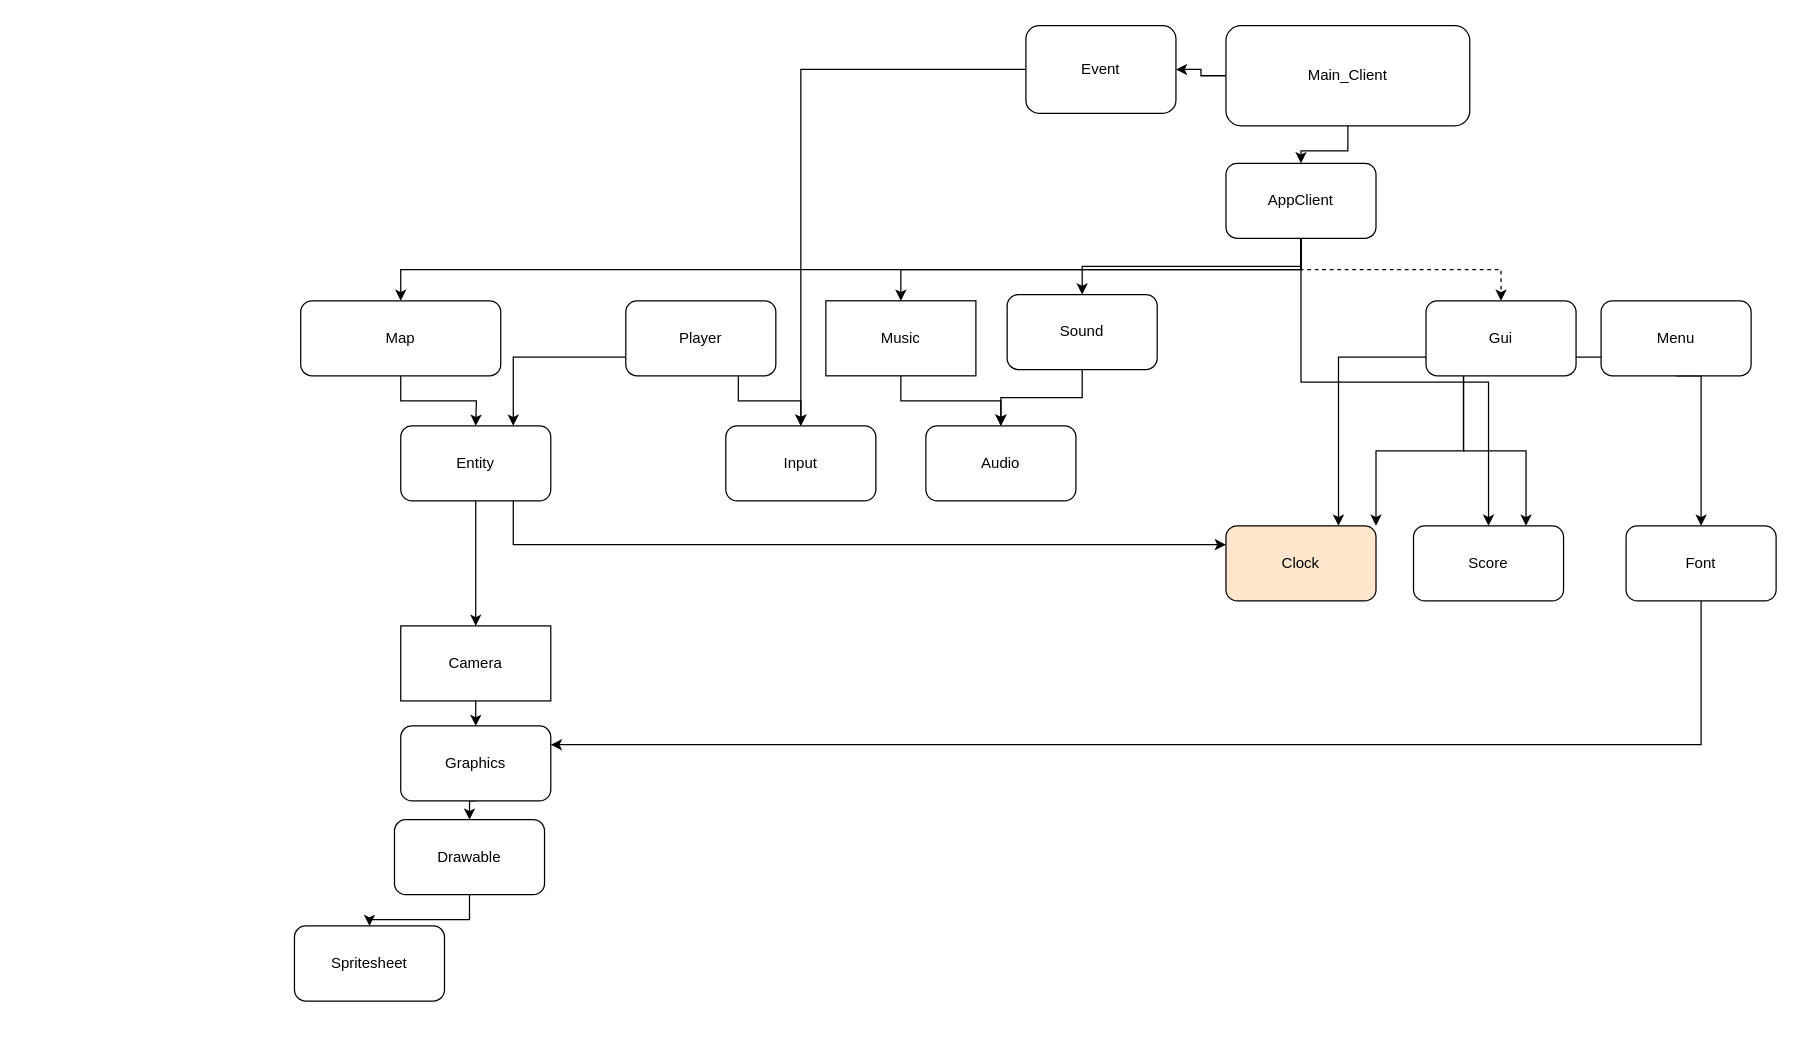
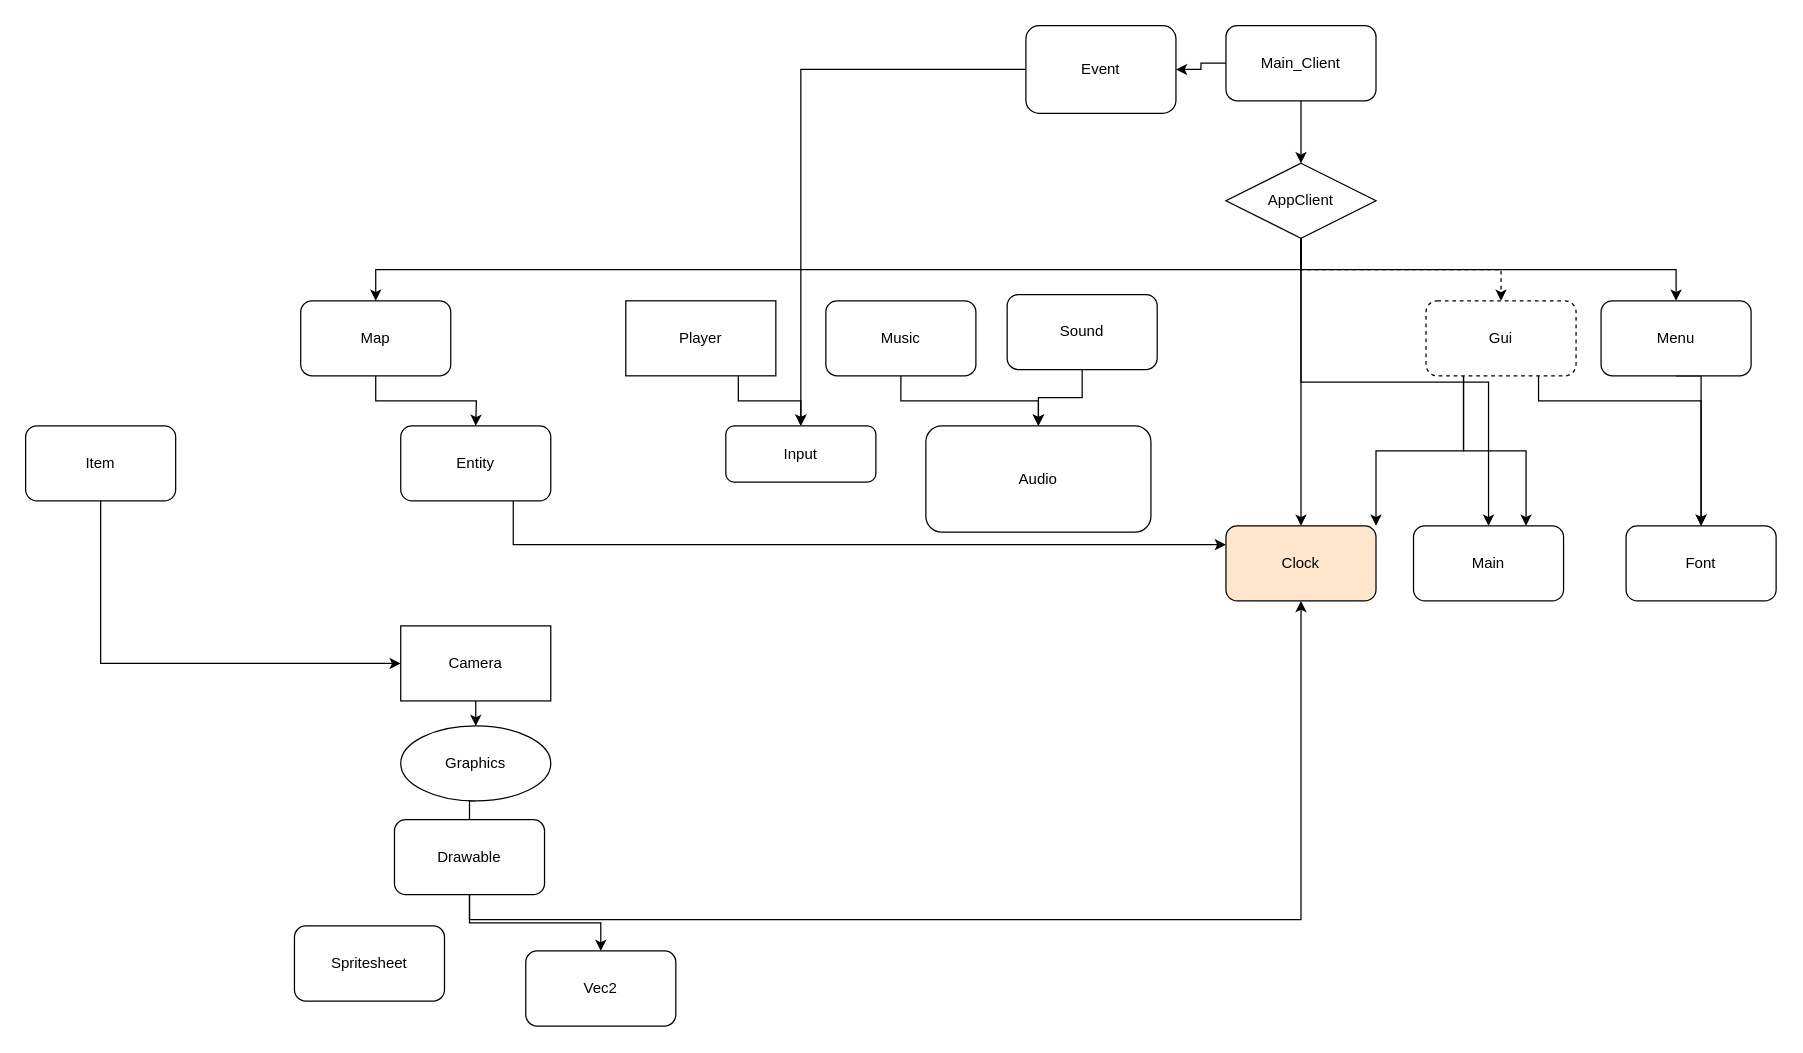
node "Main_Client": size 244x100 -> 150x75
node "AppClient": shape rounded rectangle -> diamond
edge "AppClient" -> "Sound": now "AppClient" -> "Clock"
edge "AppClient" -> "Menu": added
edge "AppClient" -> "Music": removed
node "Map": size 200x75 -> 150x75
node "Player": shape rounded rectangle -> rectangle
node "Music": shape rectangle -> rounded rectangle
node "Gui": style solid -> dashed
edge "Player" -> "Entity": removed
edge "Menu" -> "Clock": removed
edge "Gui" -> "Font": added
node "Item": added
node "Input": size 150x75 -> 150x56
node "Audio": size 150x75 -> 225x106
edge "Entity" -> "Camera": removed
node "Score": label "Score" -> "Main"
edge "Item" -> "Camera": added
edge "Font" -> "Graphics": removed
node "Graphics": shape rounded rectangle -> ellipse
edge "Graphics" -> "Drawable": arrowhead classic -> none
edge "Drawable" -> "Spritesheet": now "Drawable" -> "Clock"
edge "Drawable" -> "Vec2": added
node "Vec2": added
